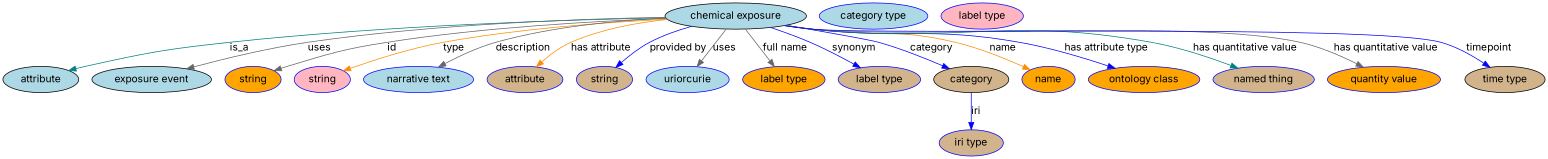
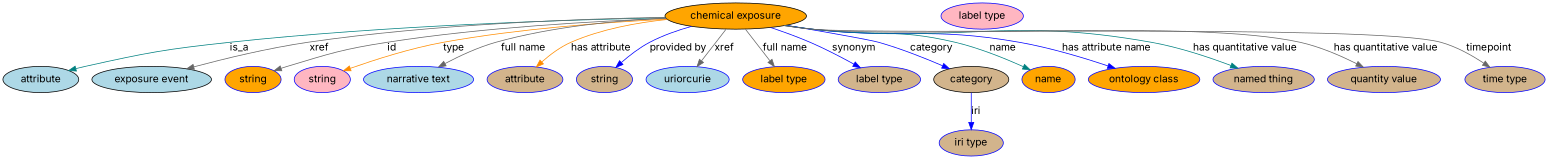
node "chemical exposure": fillcolor lightblue -> orange
node "category type": removed
edge "chemical exposure" -> "time type": color blue -> gray40
edge "chemical exposure" -> "name": color darkorange -> teal
edge "chemical exposure" -> "exposure event": label "uses" -> "xref"
edge "chemical exposure" -> "narrative text": label "description" -> "full name"
edge "chemical exposure" -> "uriorcurie": label "uses" -> "xref"
edge "chemical exposure" -> "ontology class": label "has attribute type" -> "has attribute name"
node "quantity value": fillcolor orange -> tan
node "time type": color black -> blue
